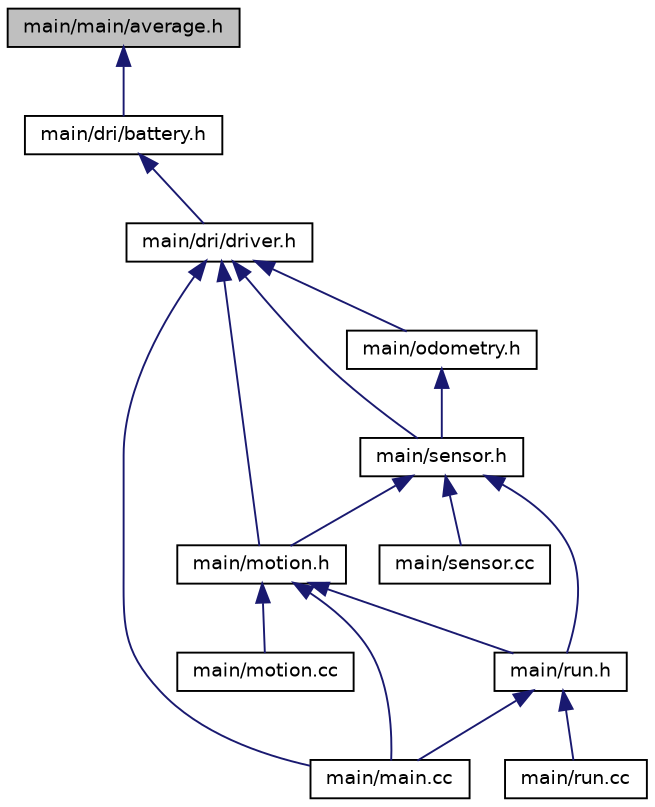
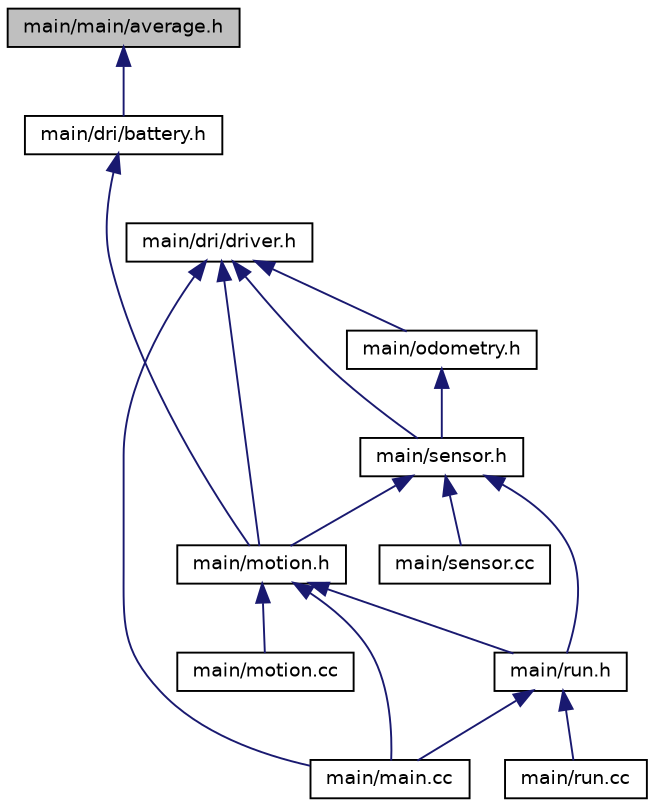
edge "main/dri/driver.h" -> "main/dri/battery.h": now "main/motion.h" -> "main/dri/battery.h"
